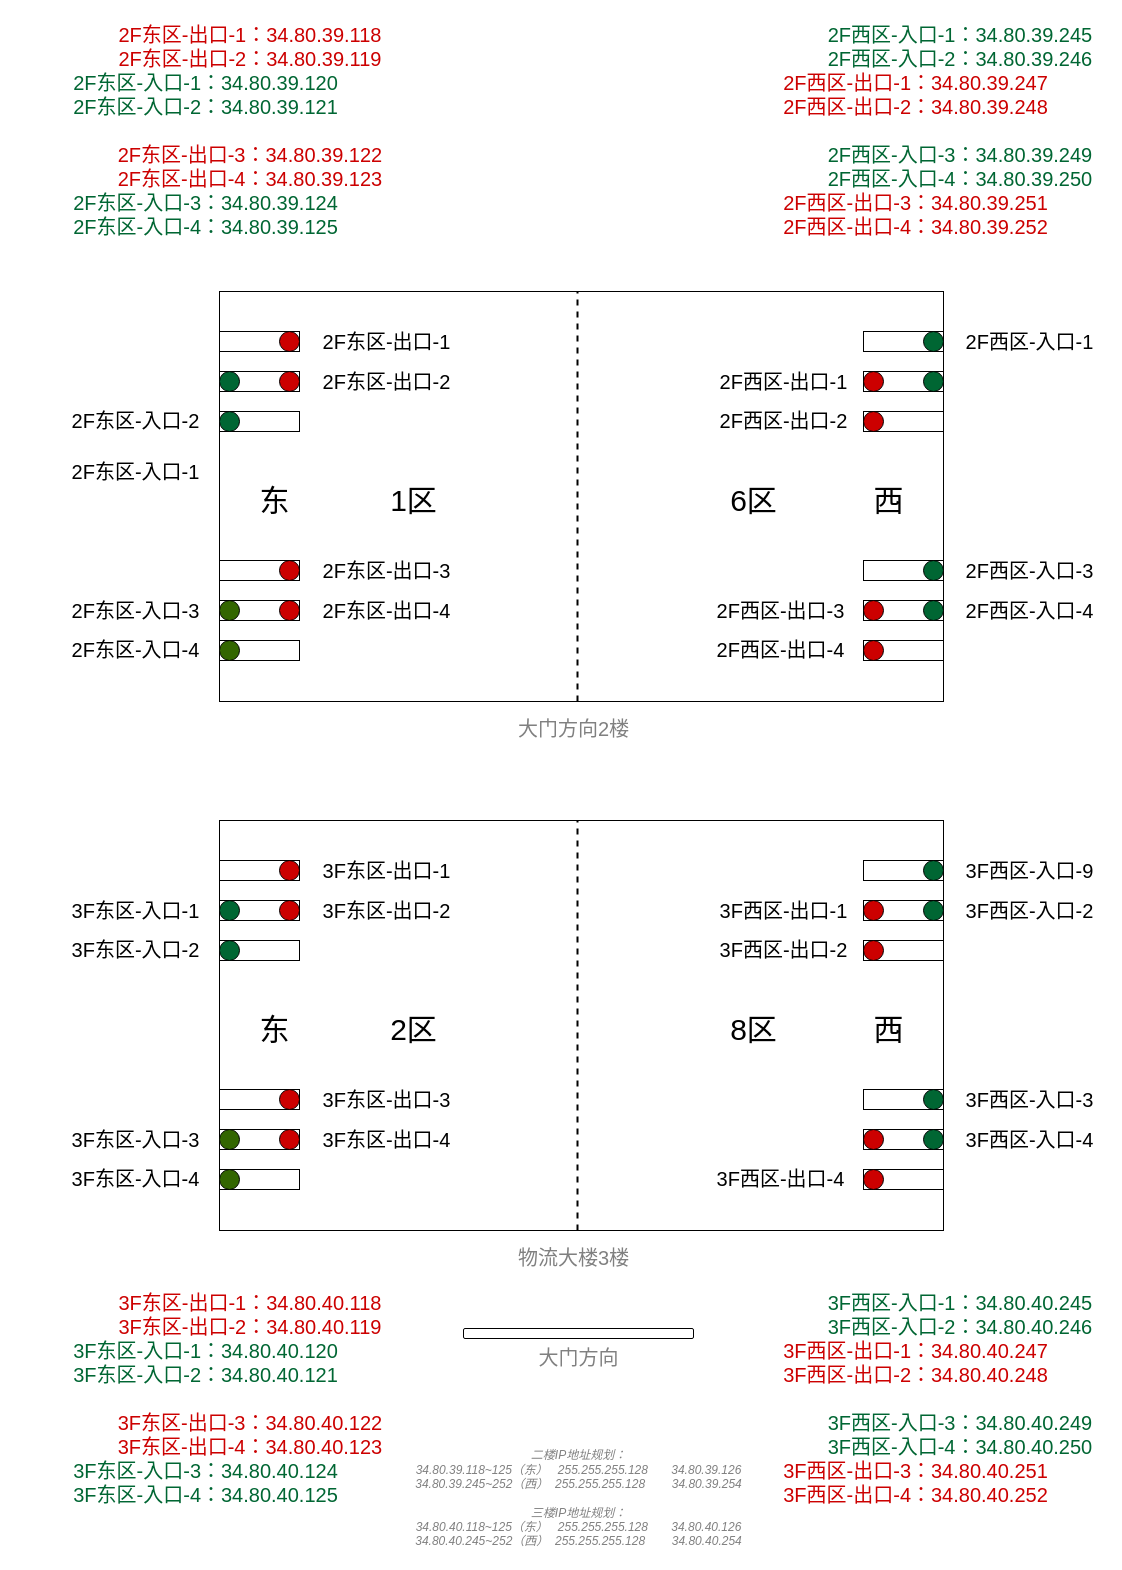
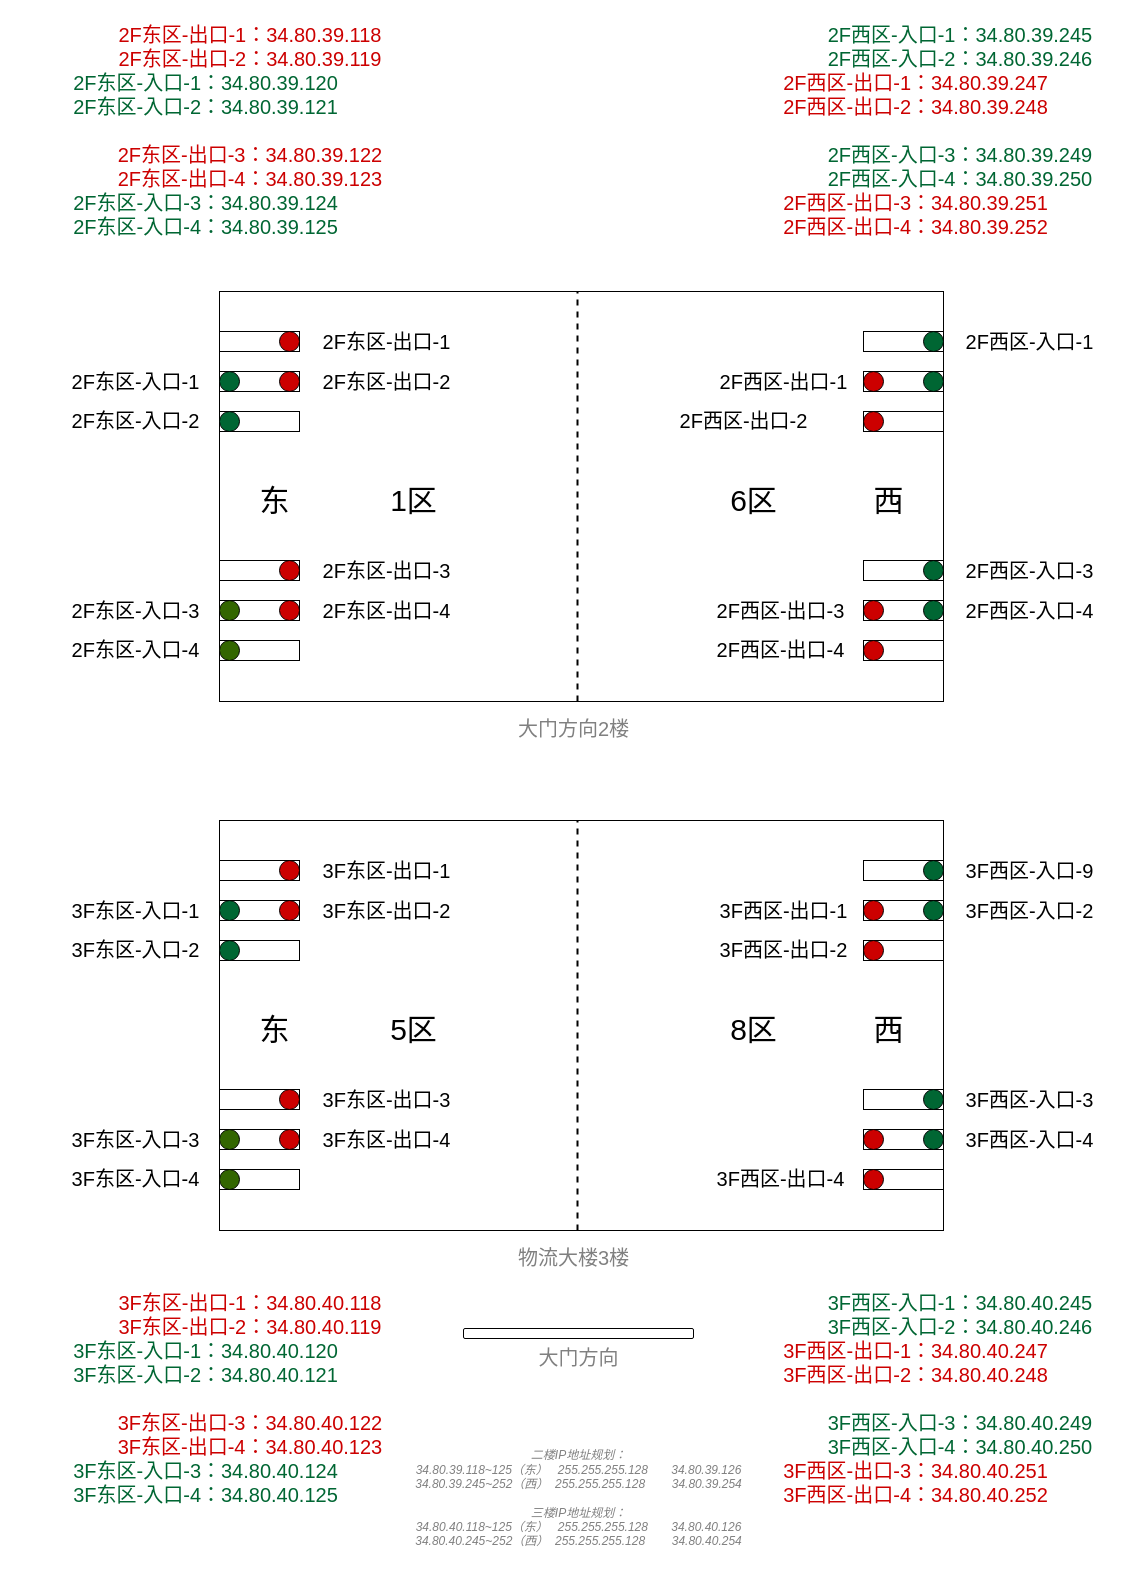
node "2F西区-出口-2": moved (784, 421) -> (744, 421)
node "2F东区-入口-1": moved (136, 472) -> (136, 382)
node "2区": label "2区" -> "5区"
